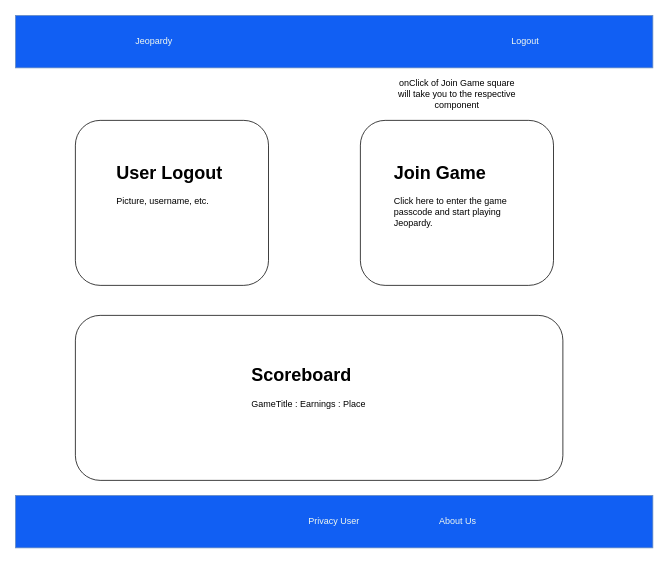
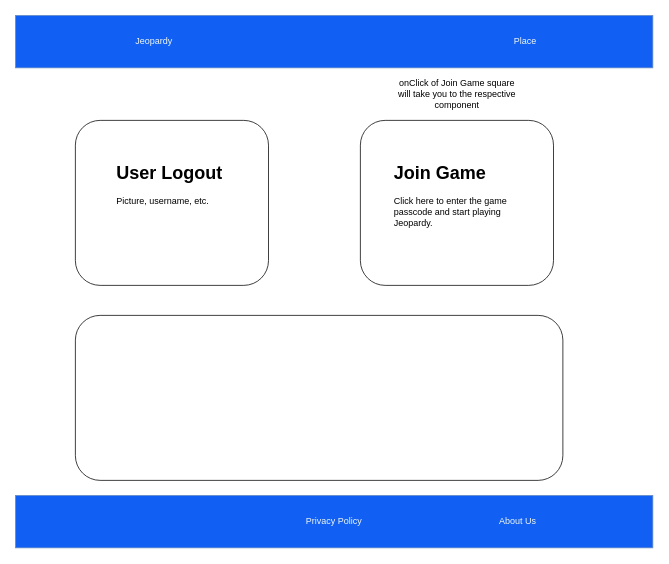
node "Logout": label "Logout" -> "Place"
node "ScoreboardGameTitle : Earnings : Place": removed
node "Privacy User": label "Privacy User" -> "Privacy Policy"
node "About Us": moved (458, 522) -> (518, 522)
